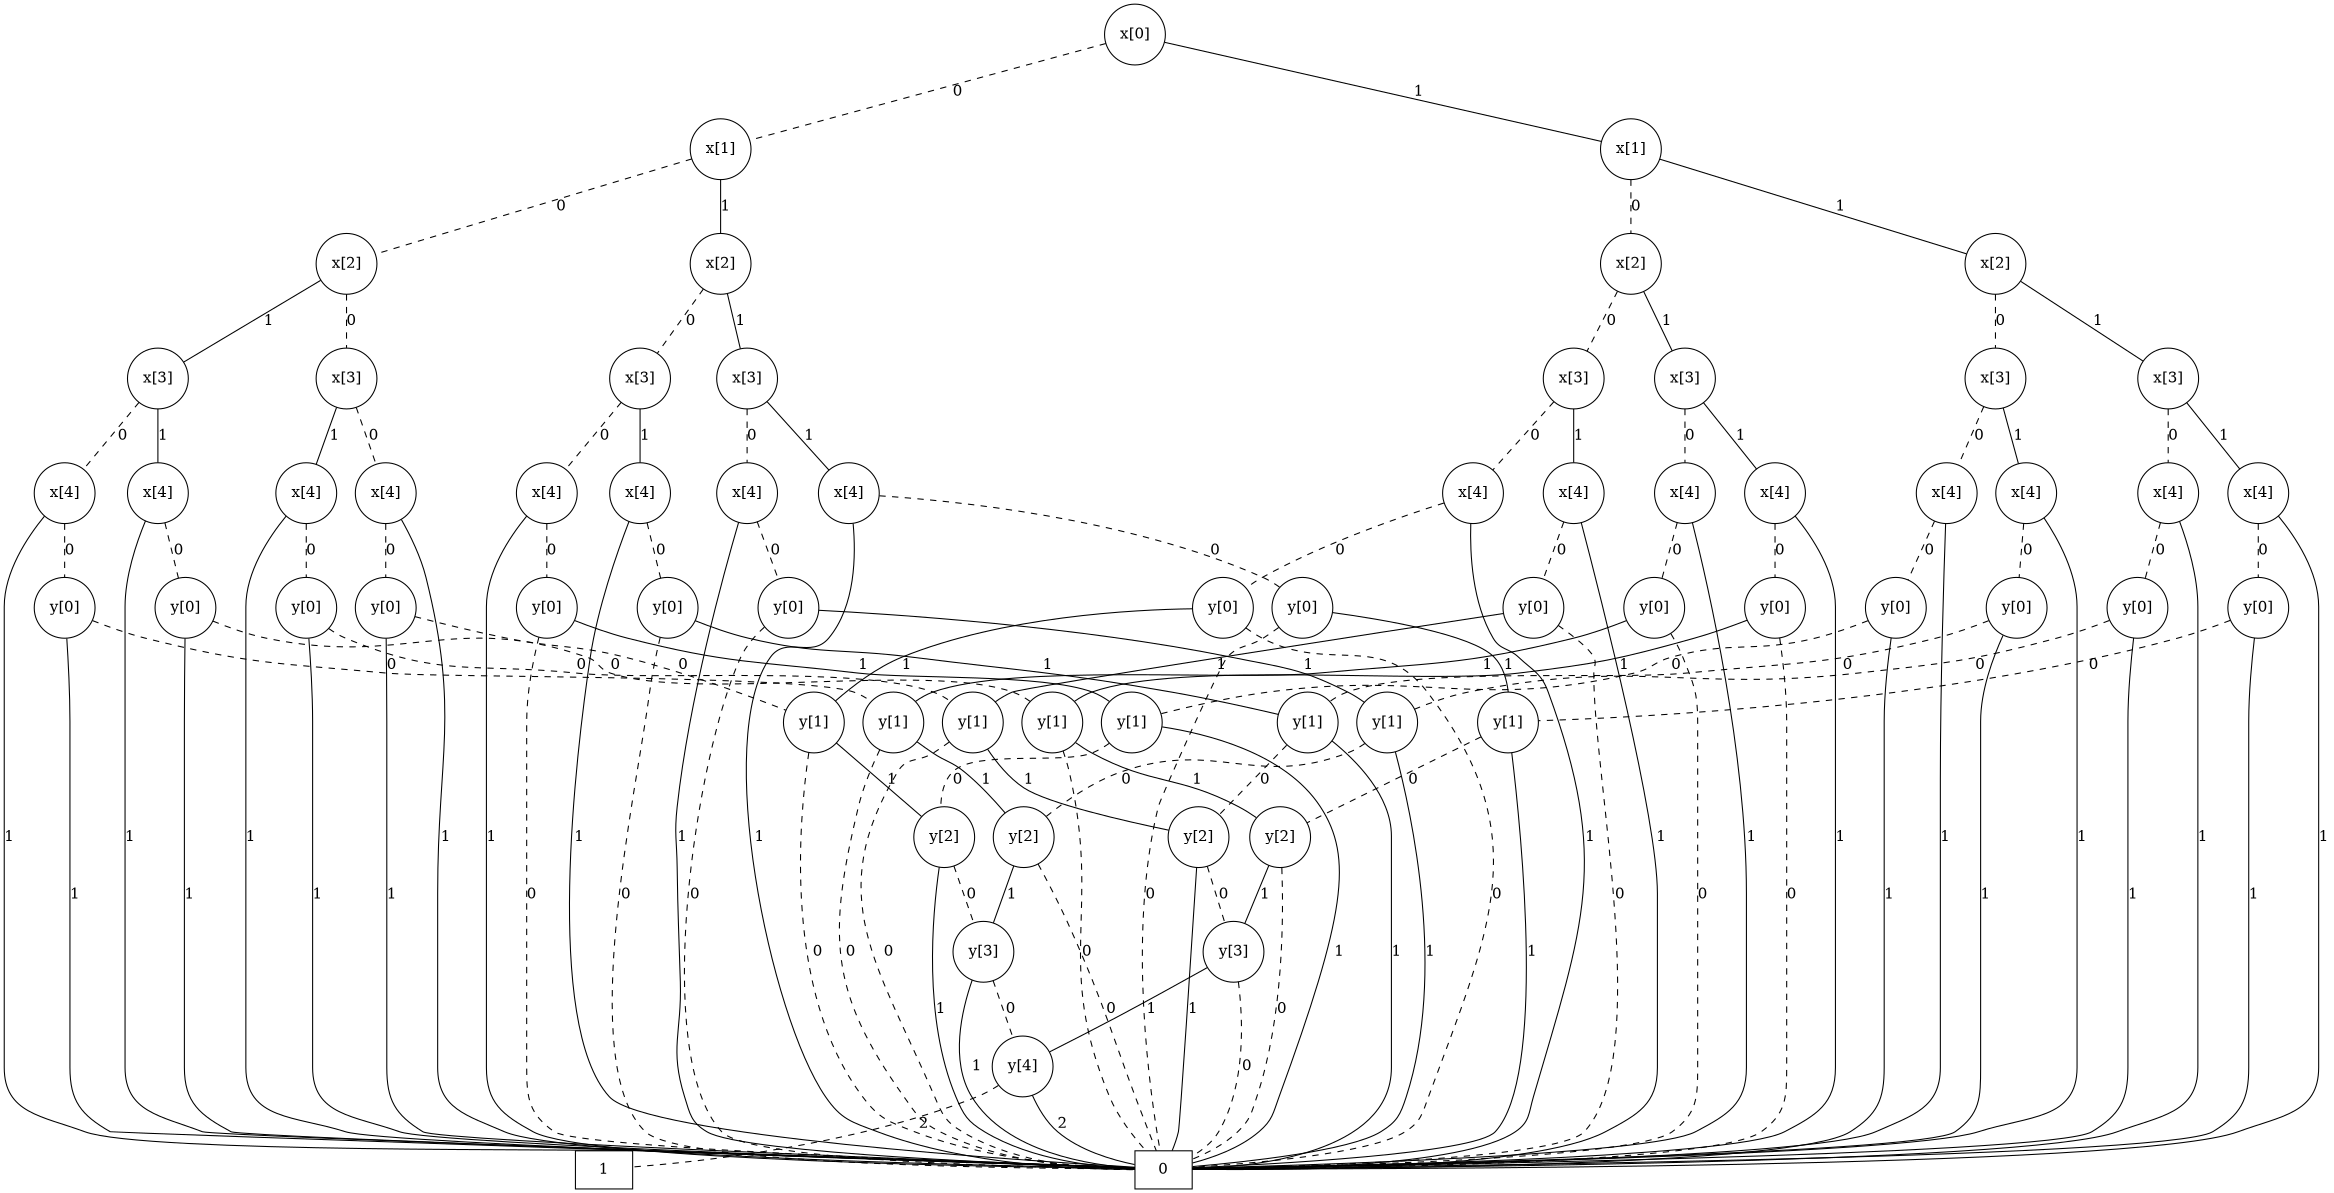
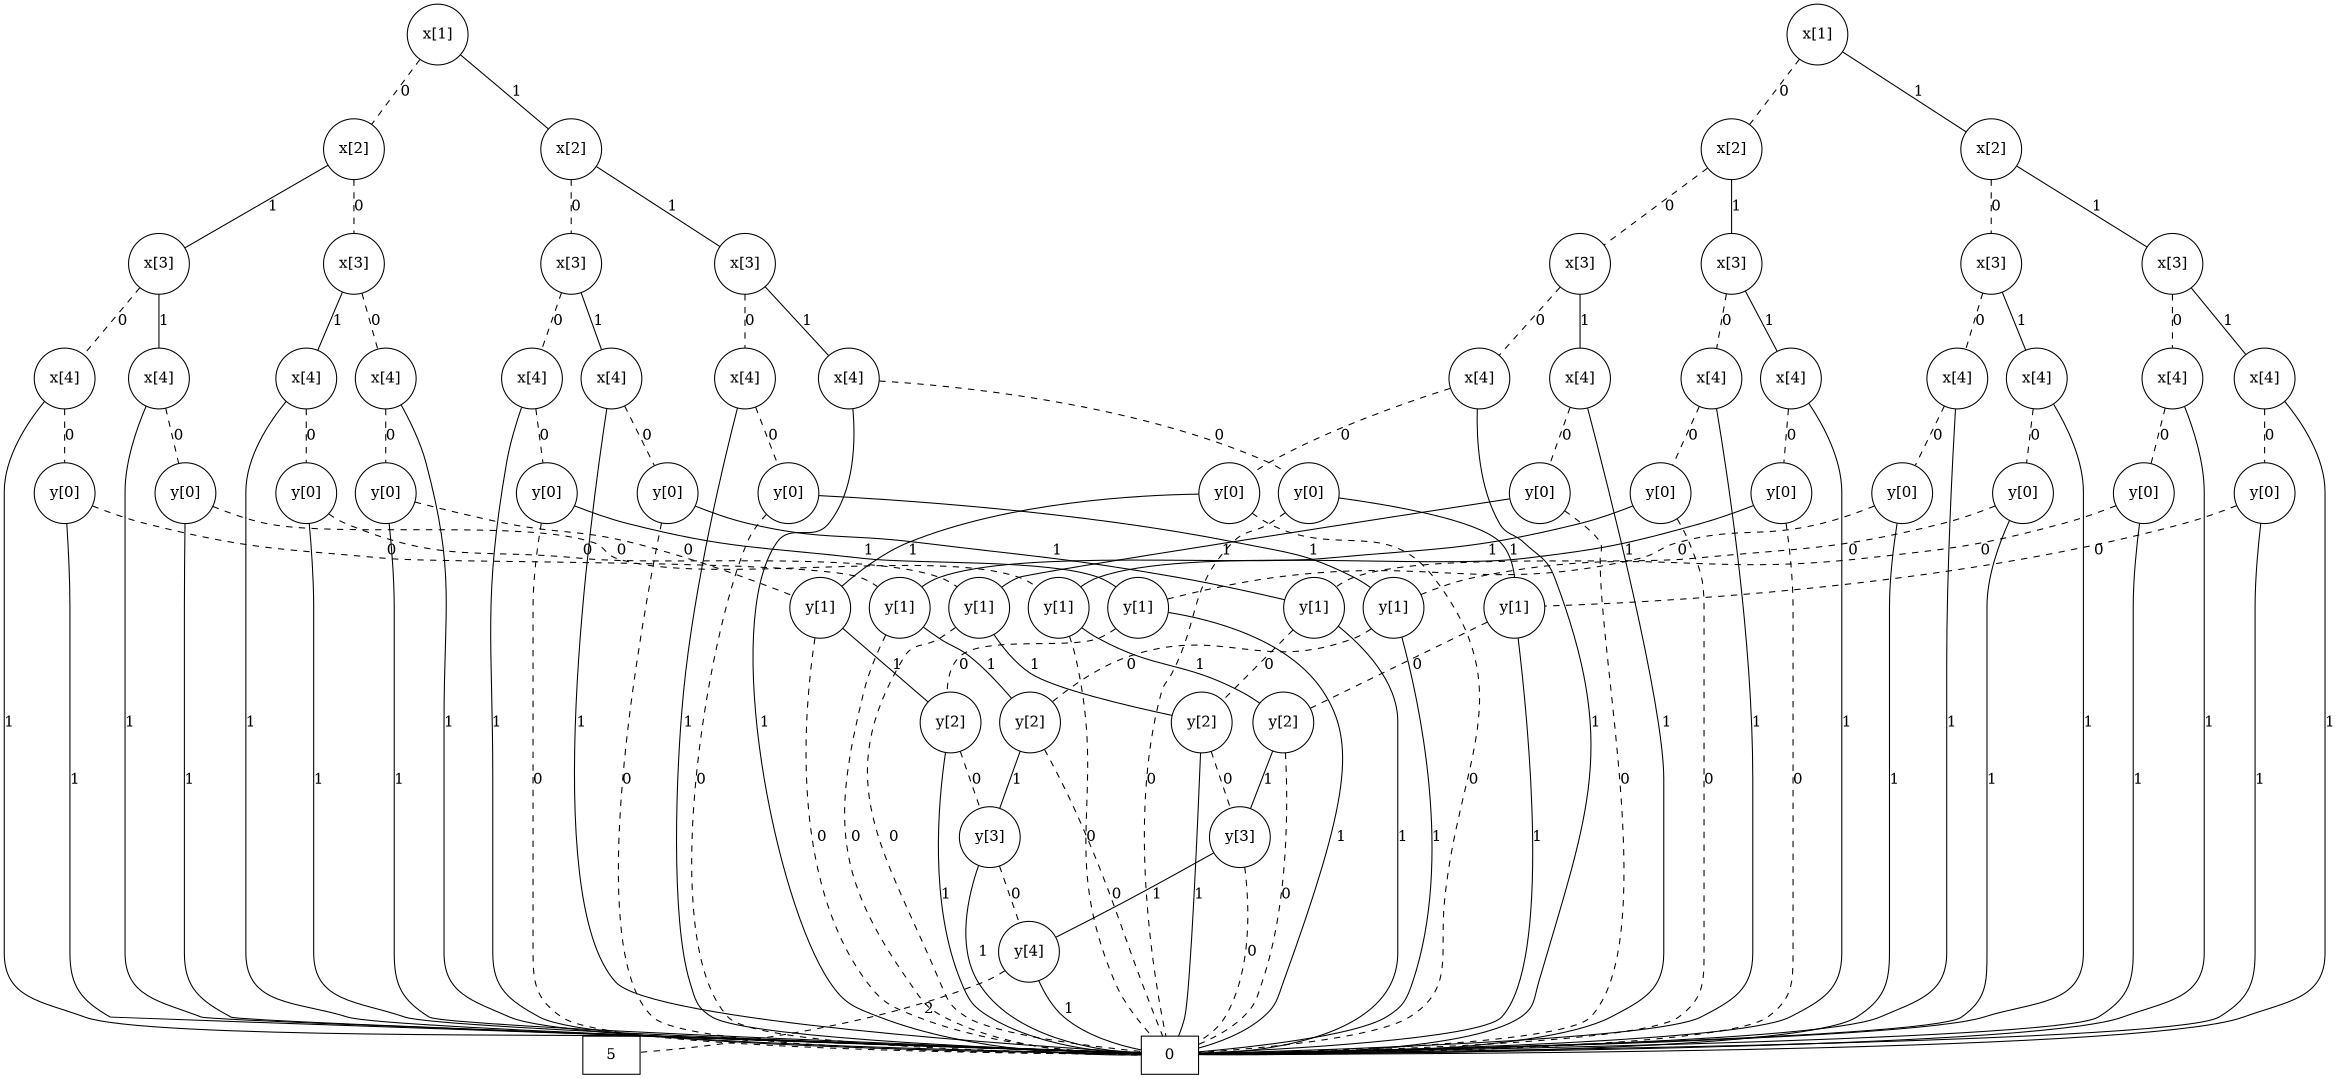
node "x[0]": removed
edge "y[4]" -- "0": label "2" -> "1"
node "1": label "1" -> "5"
